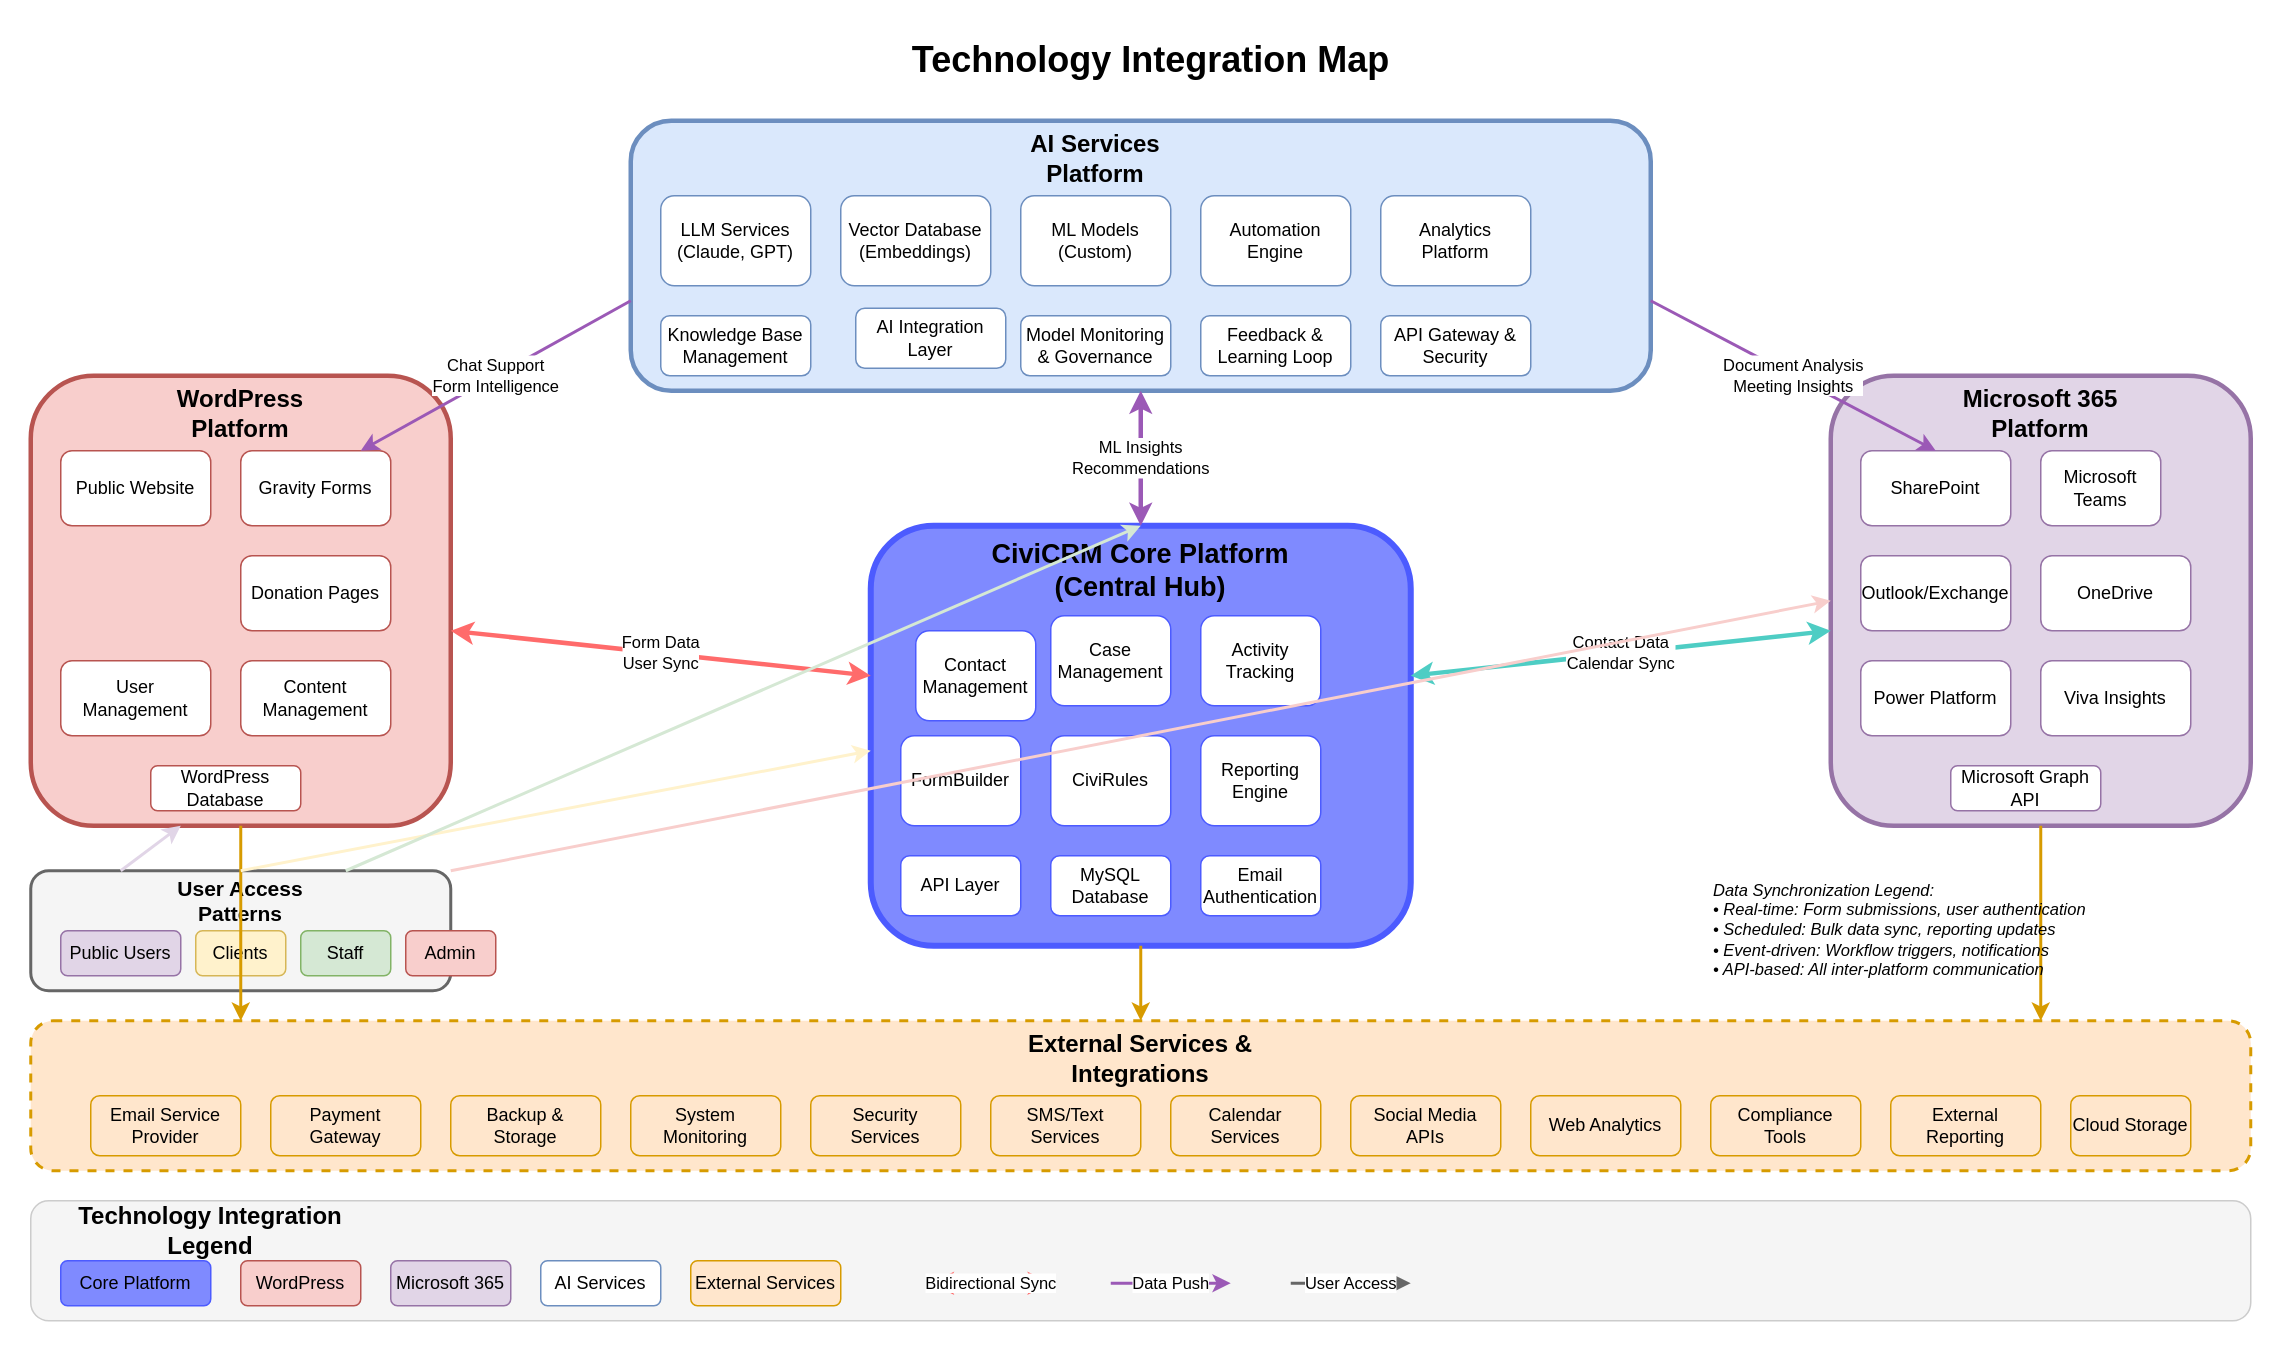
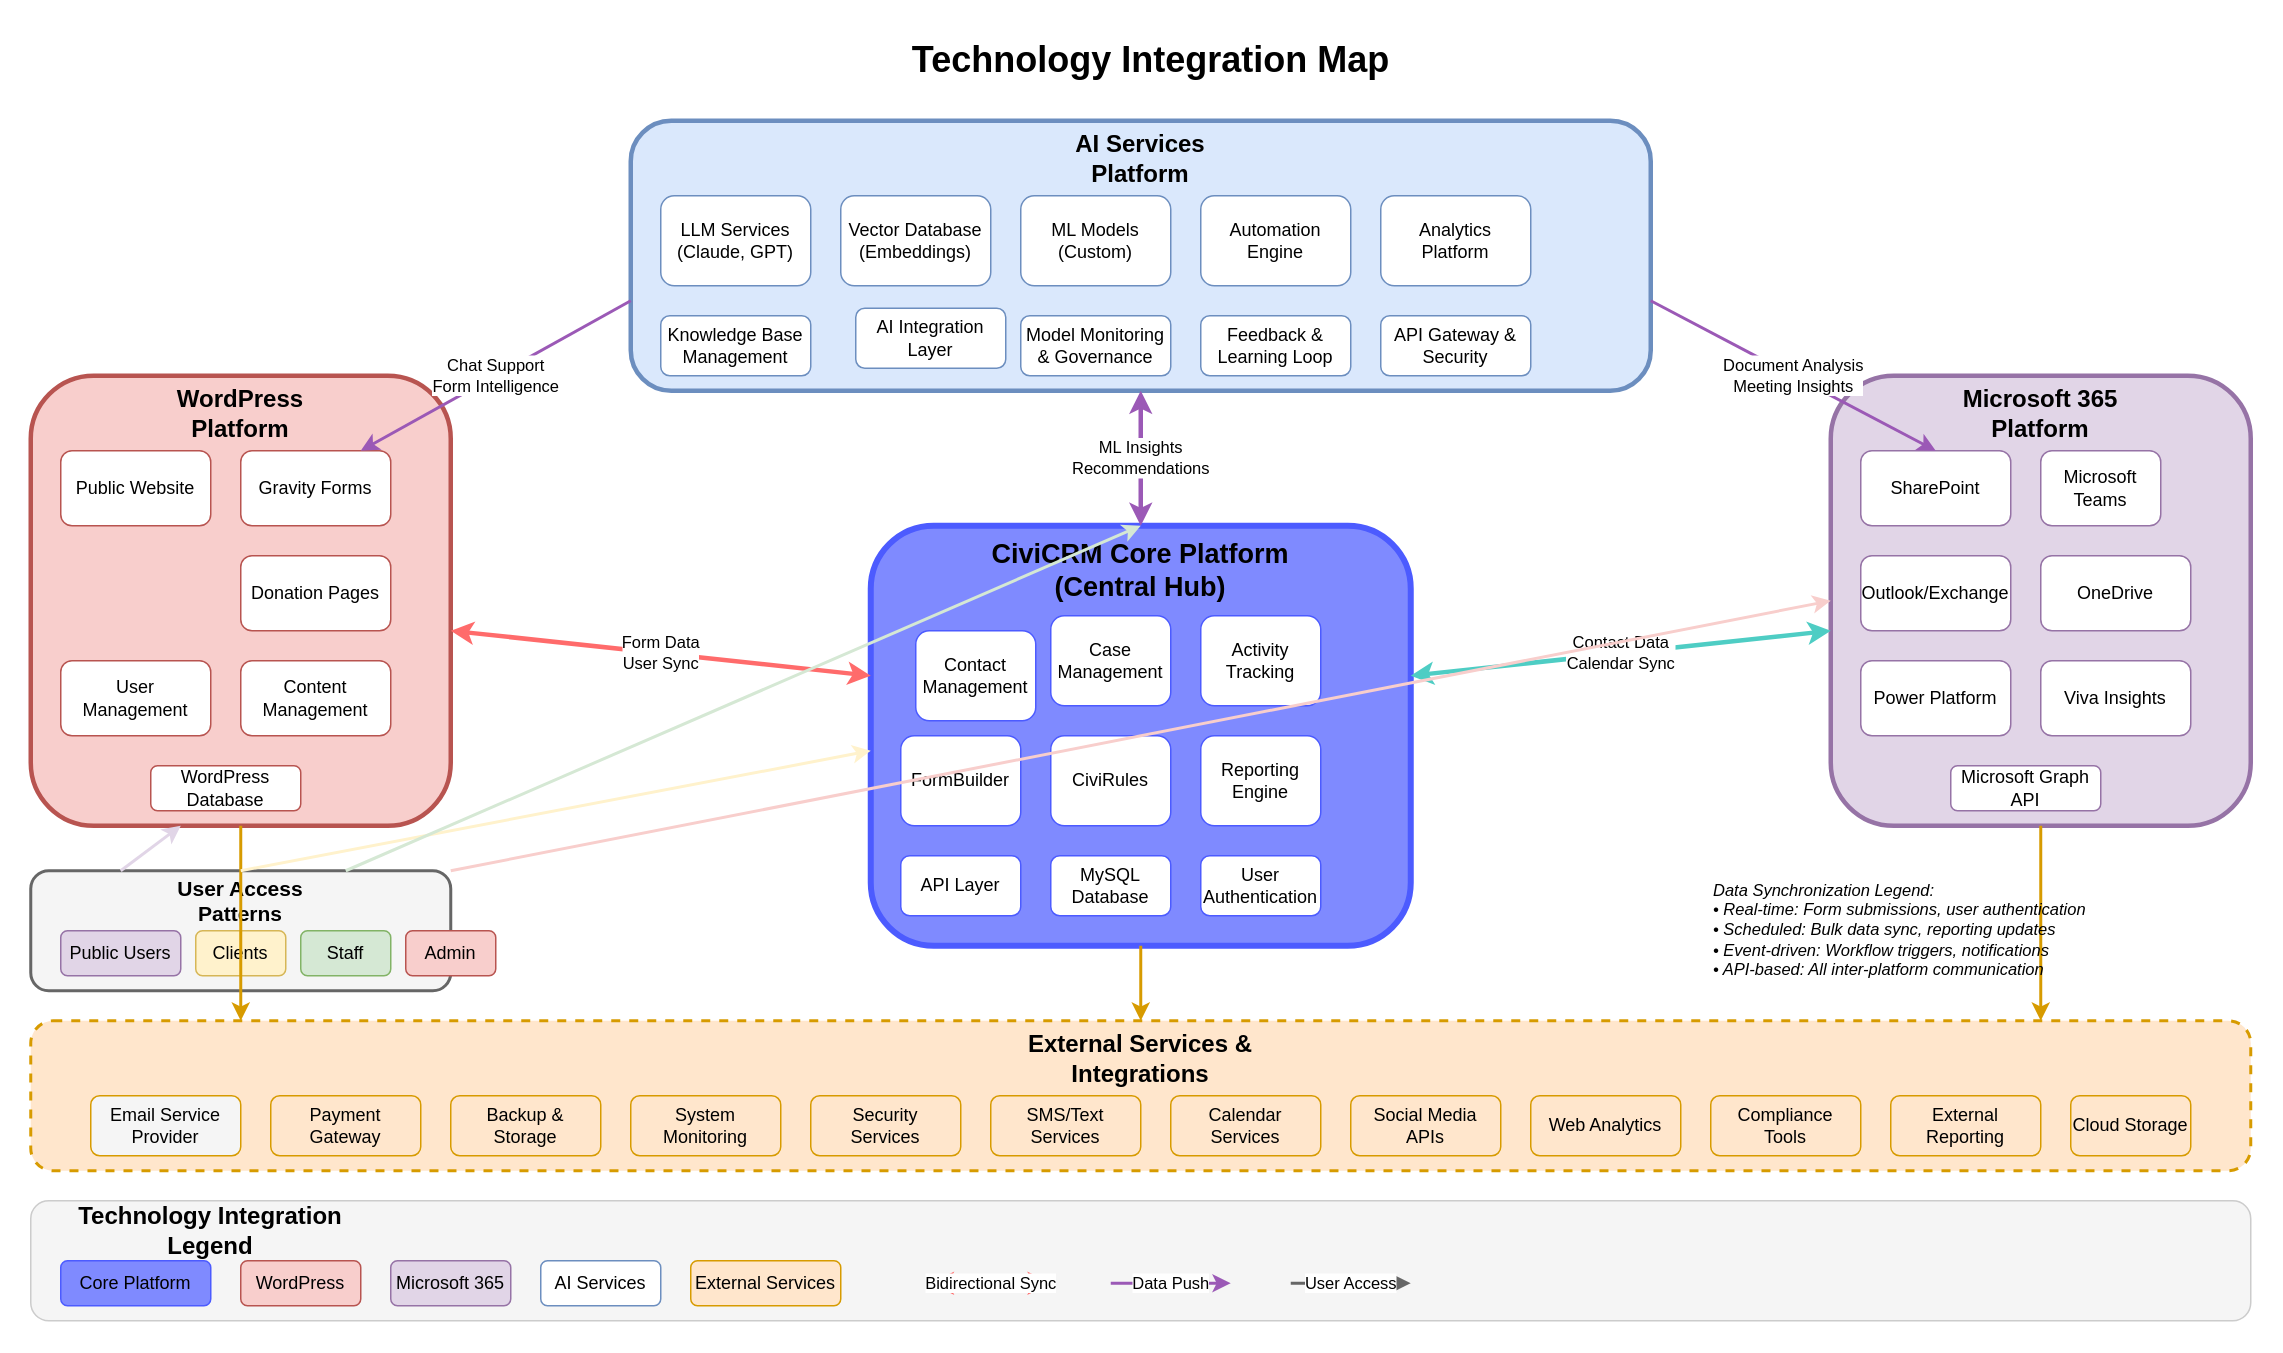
node "AI Services Platform": moved (1096, 158) -> (1141, 158)
node "Email Authentication": label "Email Authentication" -> "User Authentication"
node "Email Service Provider": fillcolor #ffe6cc -> #f5f5f5
